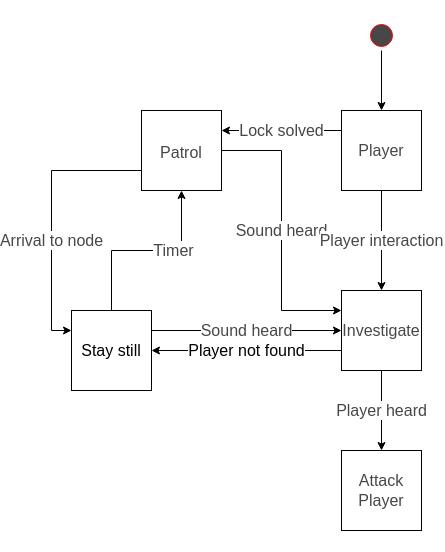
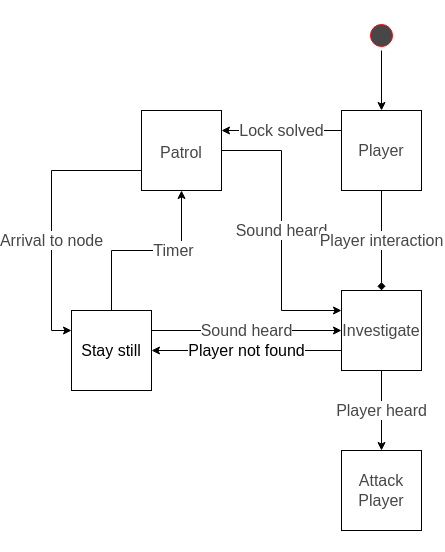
edge "Player" -> "Investigate": arrowhead classic -> diamond
